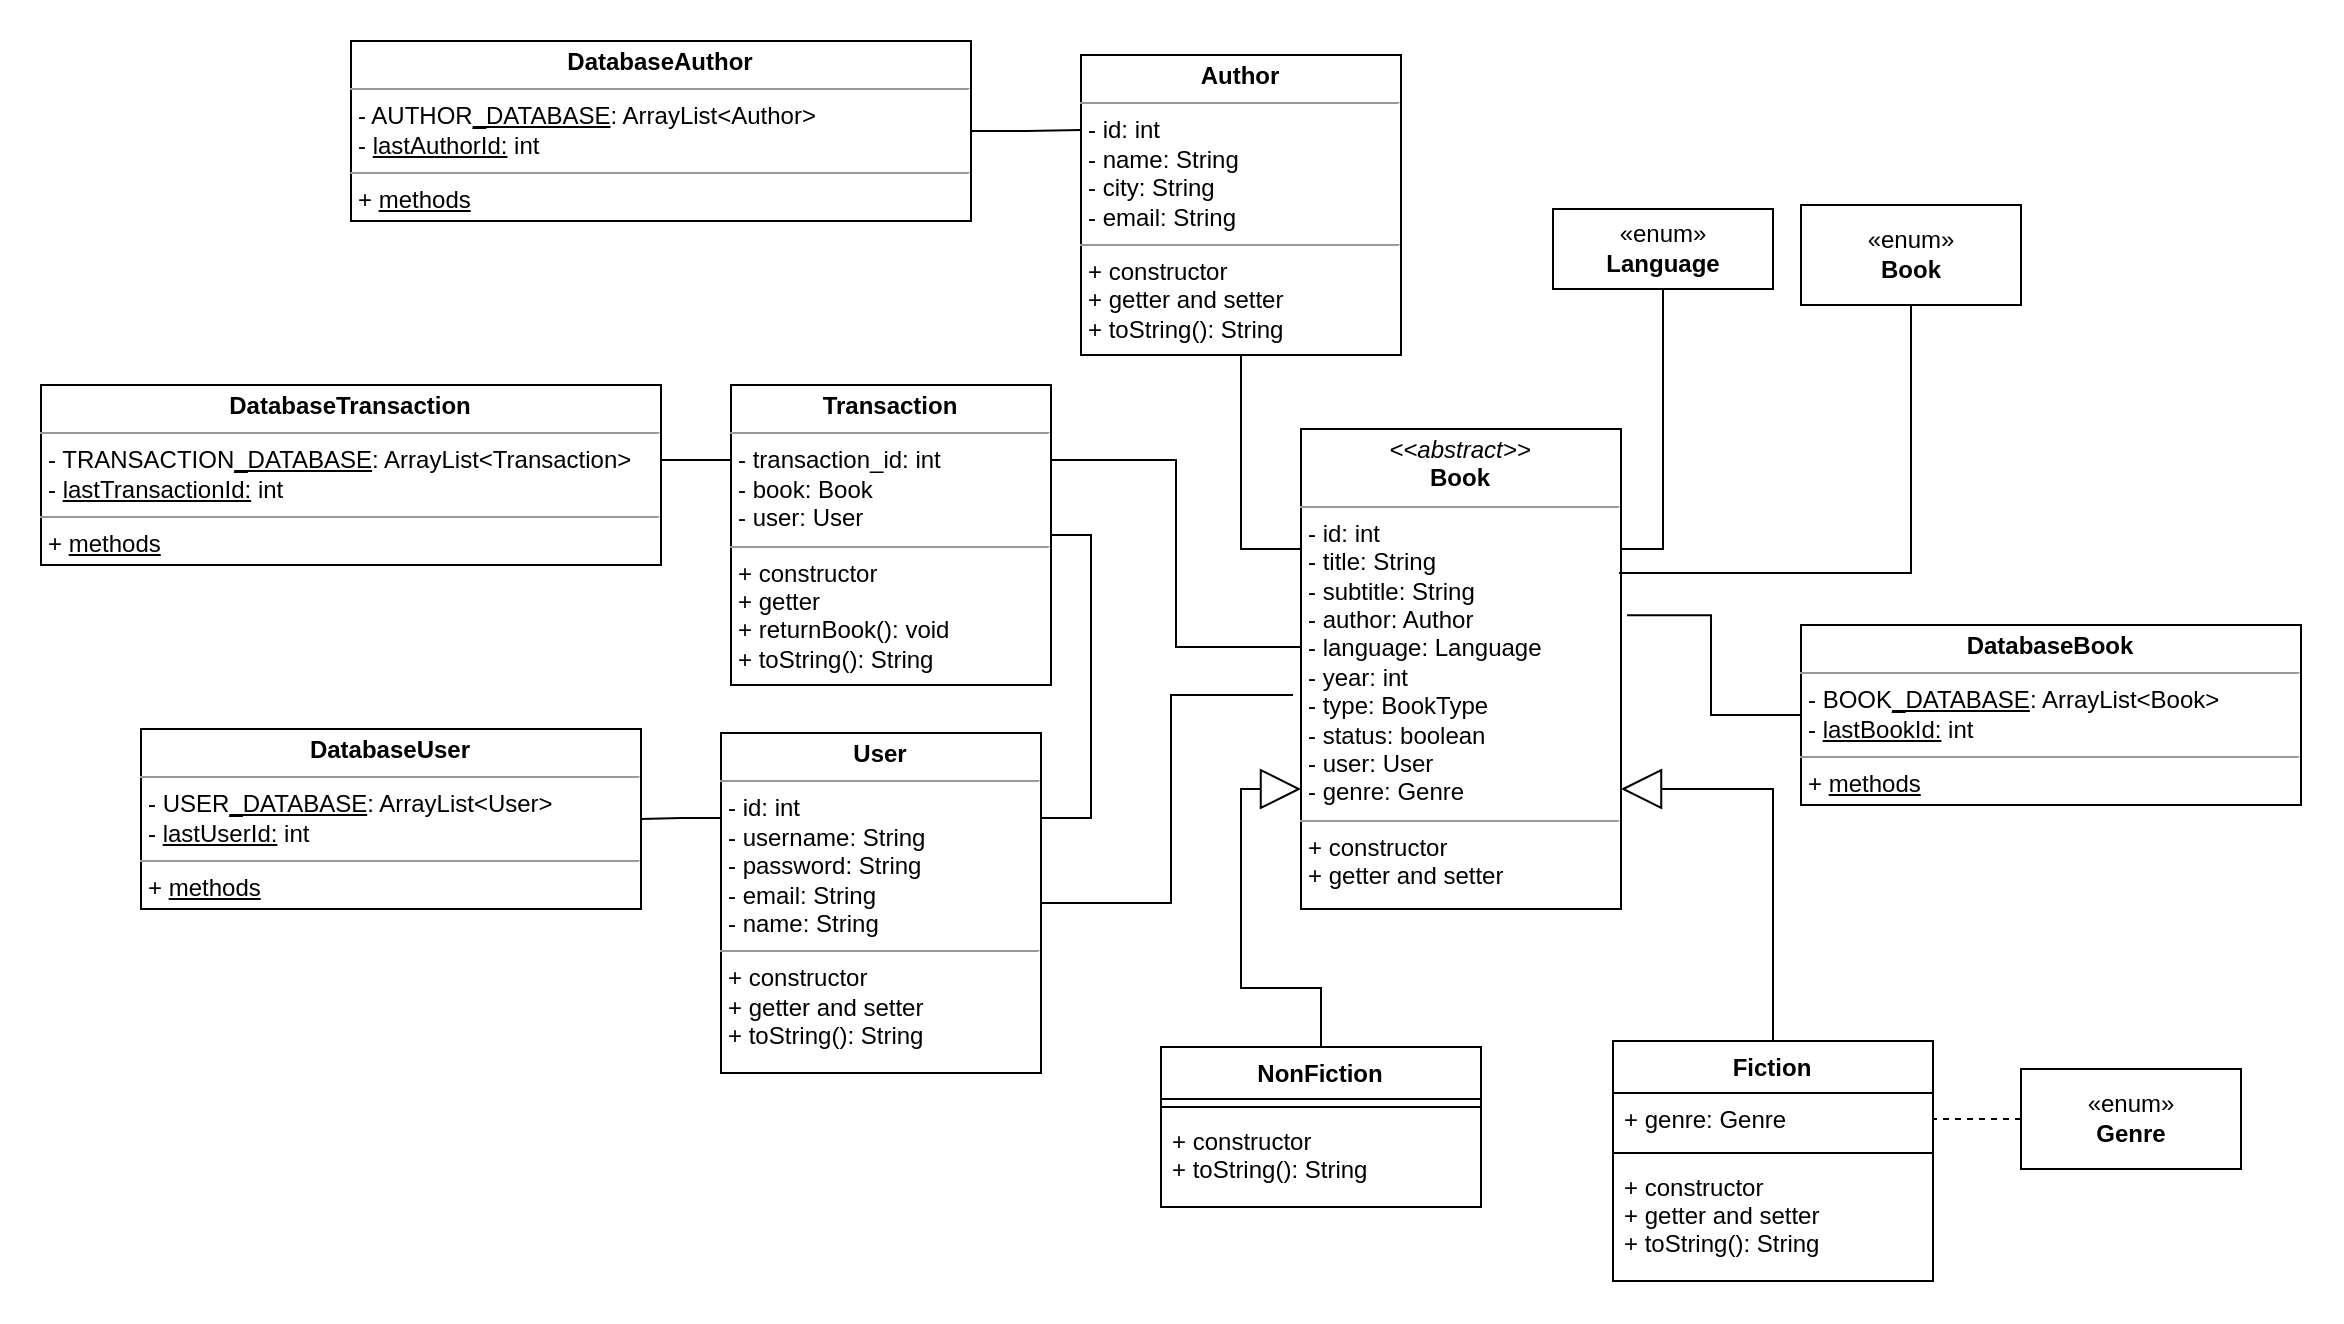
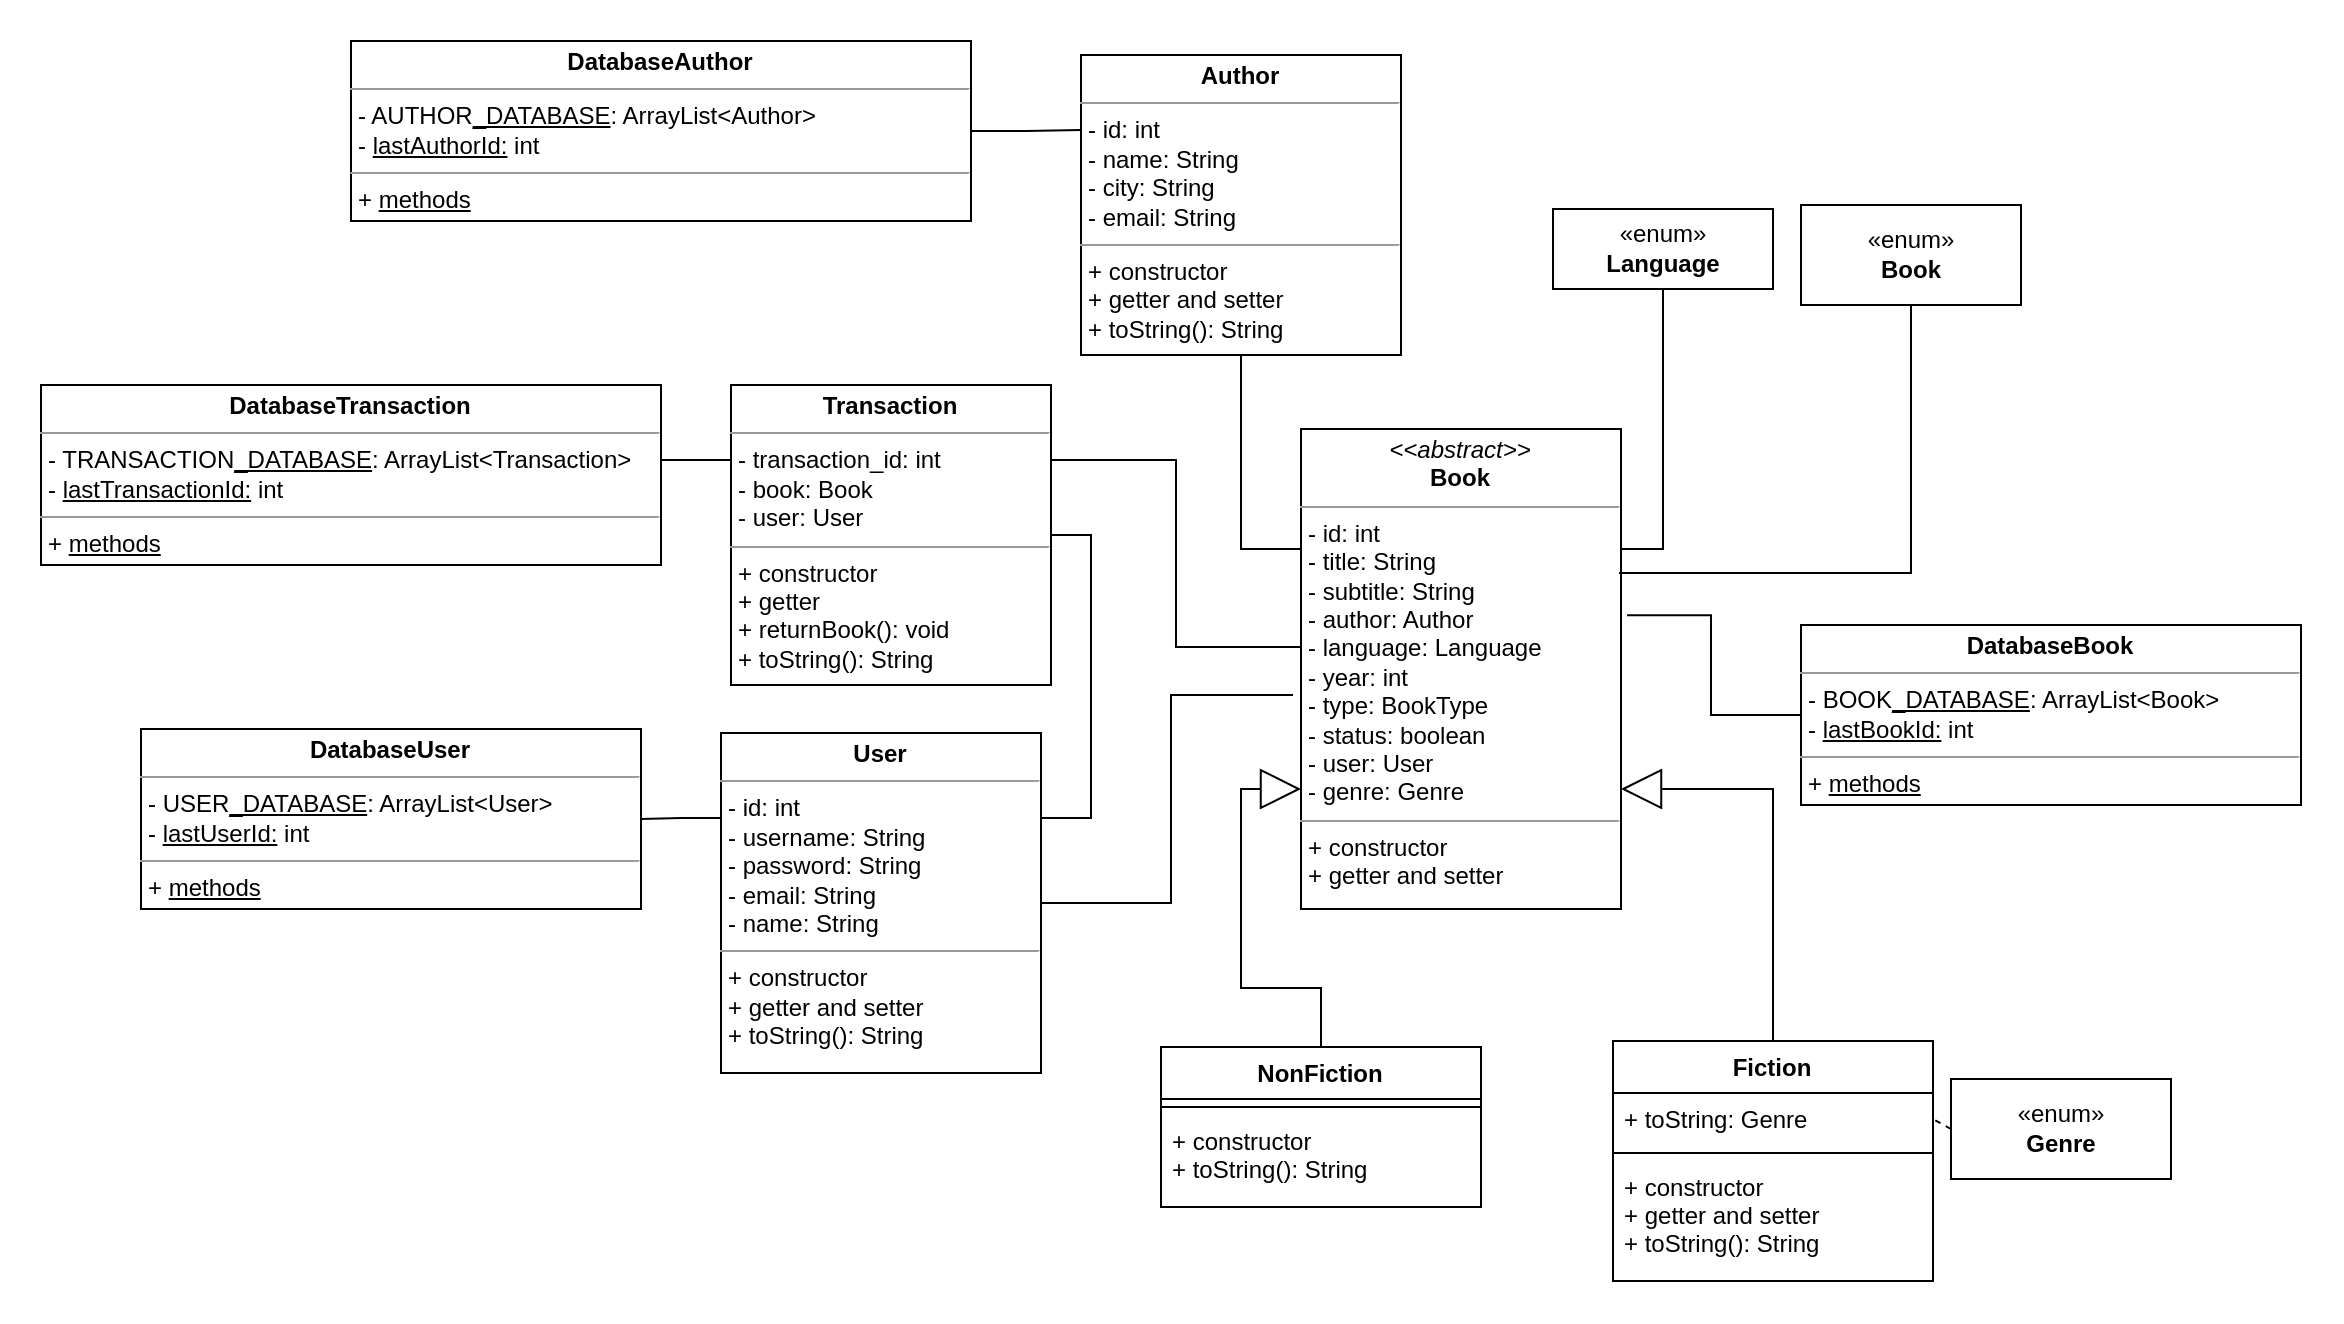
node "«enum» Genre": moved (2131, 1119) -> (2061, 1129)
node "+ genre: Genre": label "+ genre: Genre" -> "+ toString: Genre"
